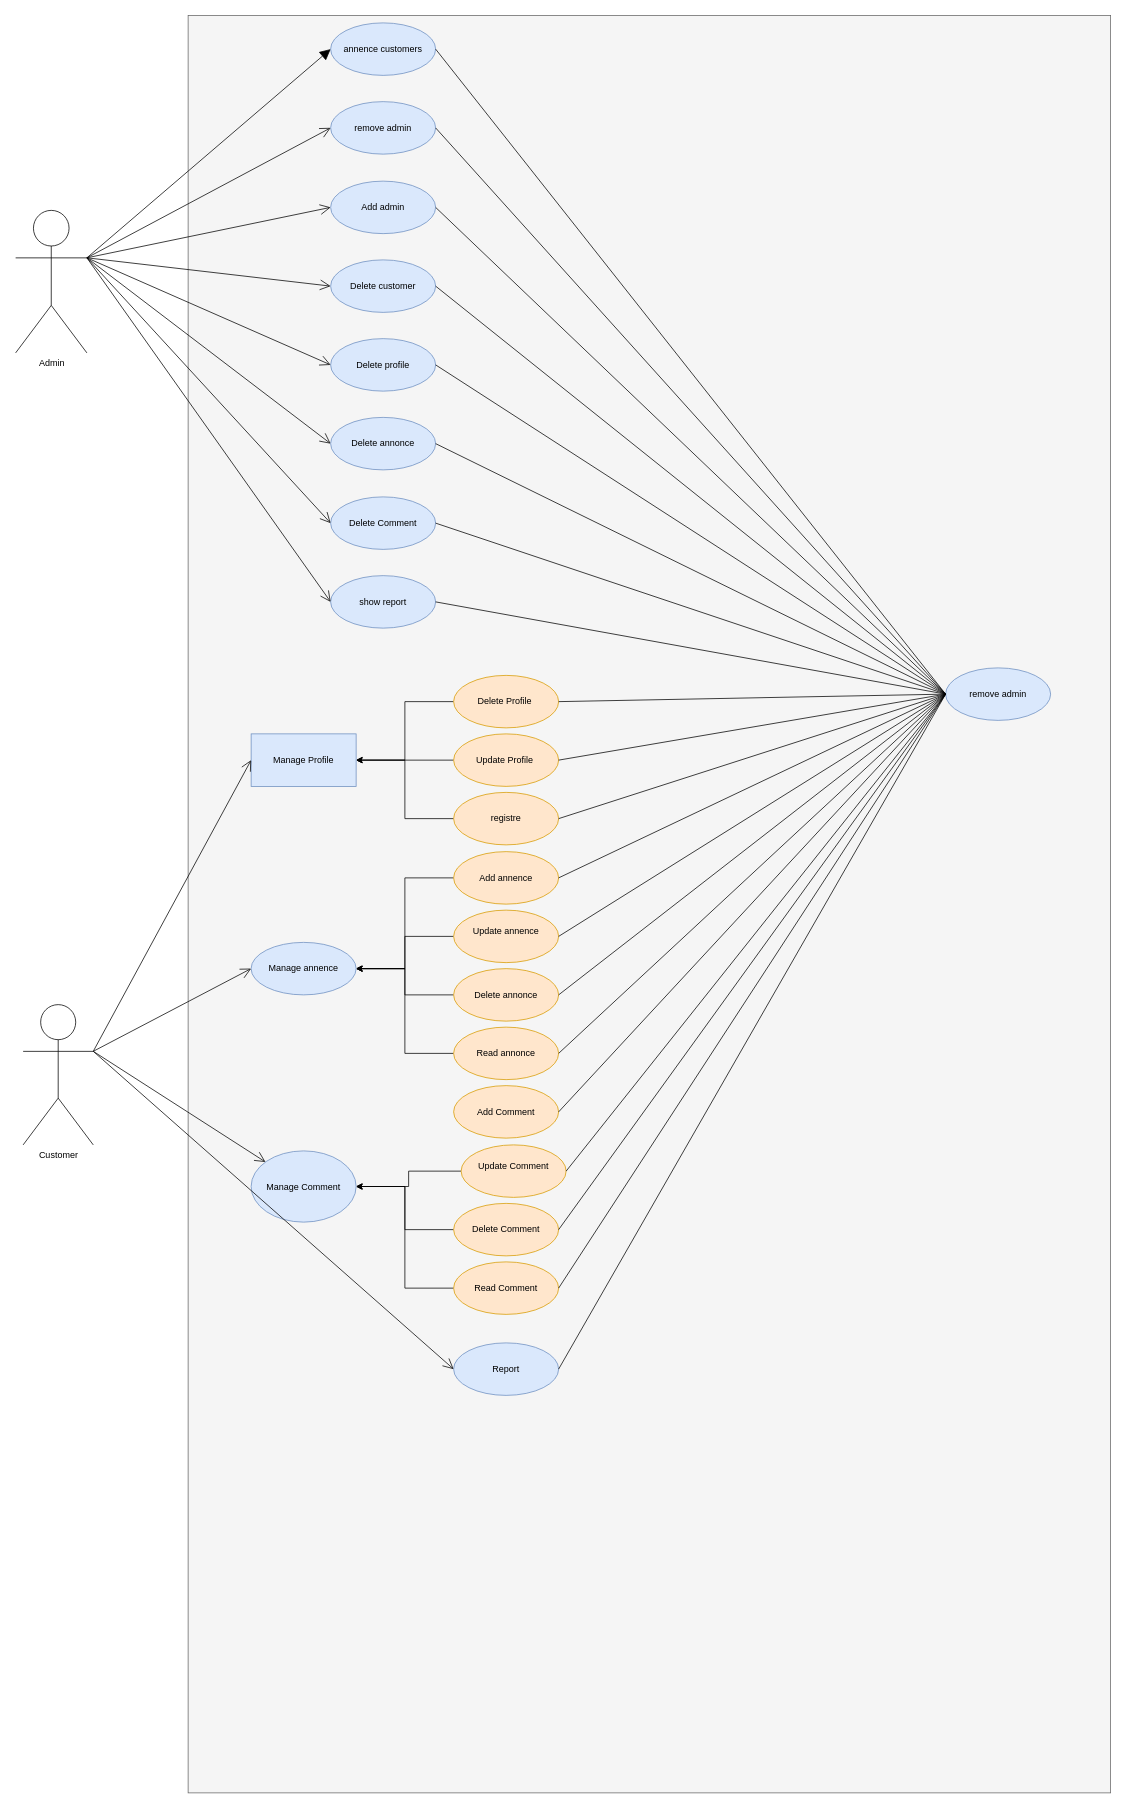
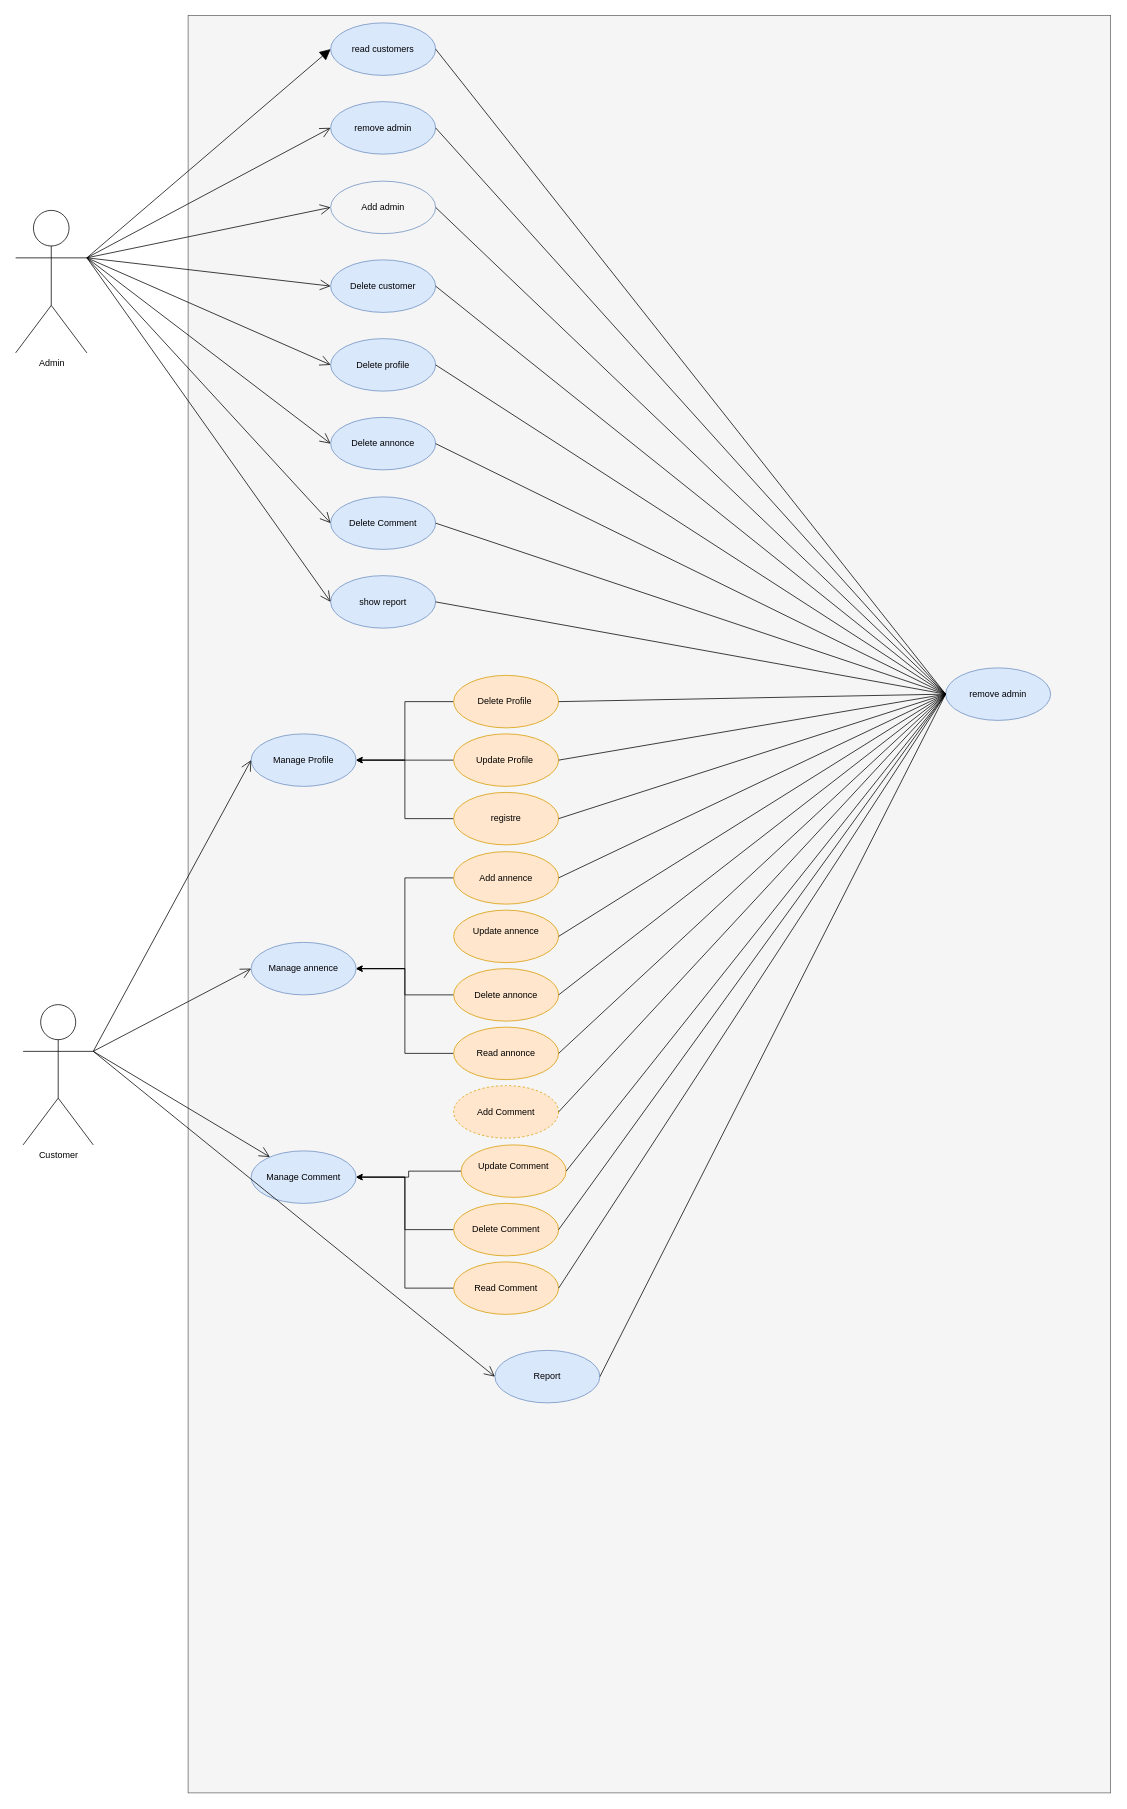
node "annence customers": label "annence customers" -> "read customers"
node "Add admin": fillcolor #dae8fc -> #f5f5f5
node "Manage Profile": shape rectangle -> ellipse
edge "Update annence" -> "Manage annence": removed
node "Add Comment": style solid -> dashed
node "Manage Comment": size 105x71 -> 105x53
node "Report": moved (506, 1369) -> (547, 1377)
